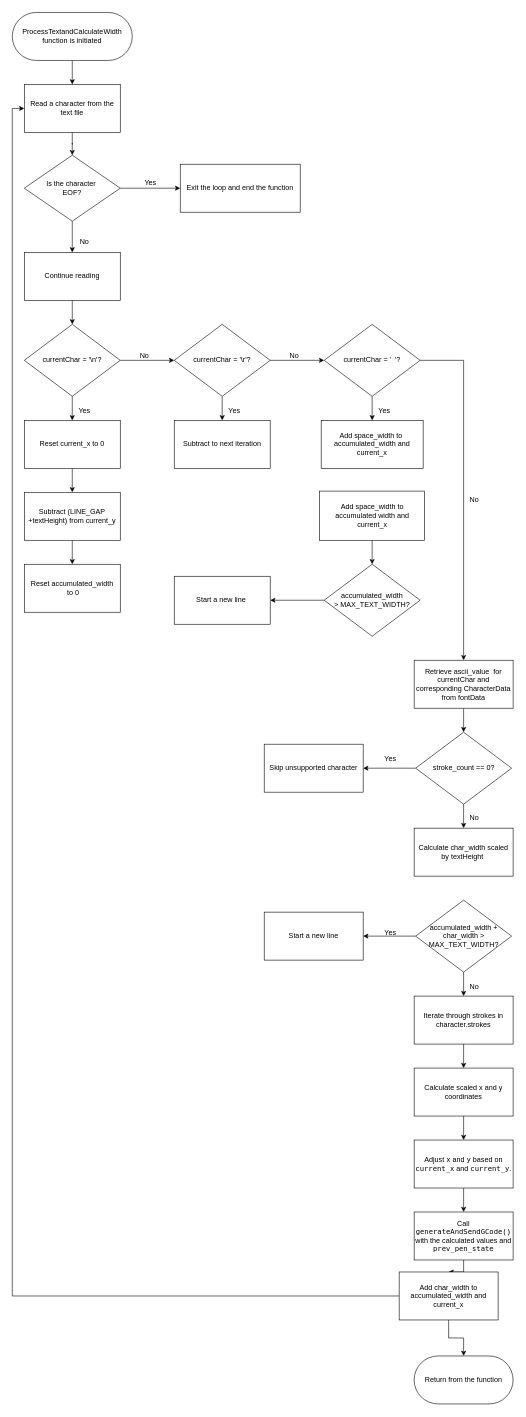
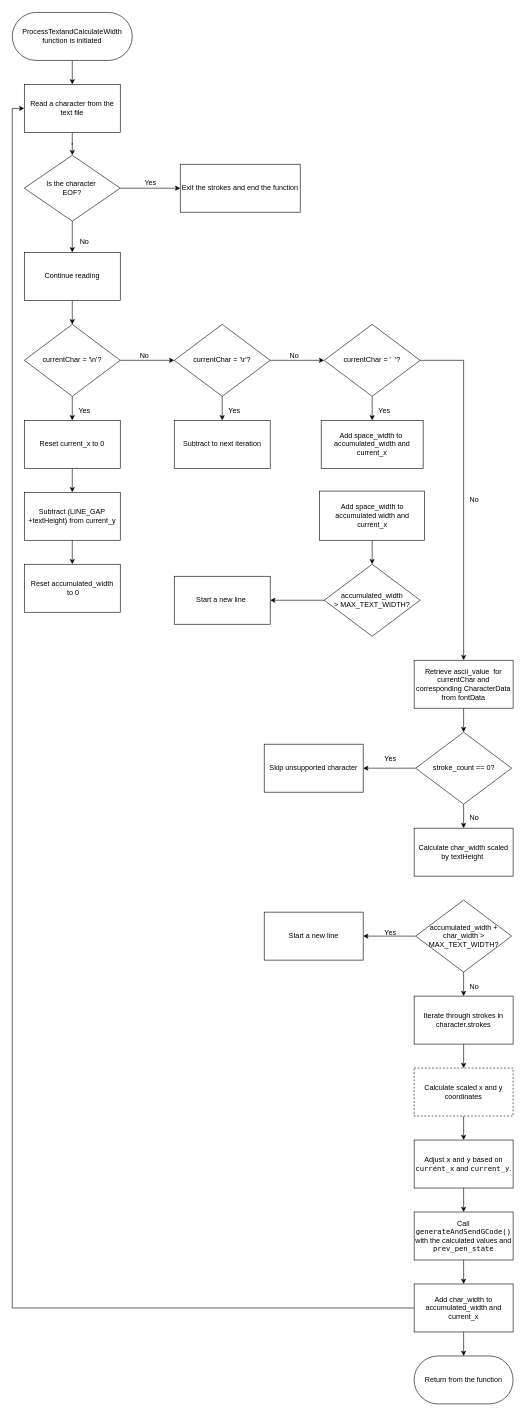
node "Exit the loop and end the function": label "Exit the loop and end the function" -> "Exit the strokes and end the function"
node "Calculate scaled x and y coordinates": style solid -> dashed
node "Add char_width to accumulated_width and current_x": moved (449, 1296) -> (464, 1308)
